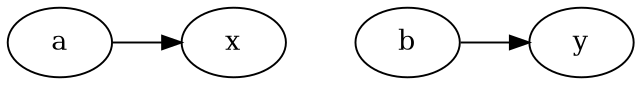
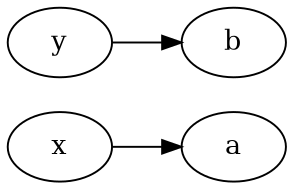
edge "a" -> "x": reversed
edge "b" -> "y": reversed
